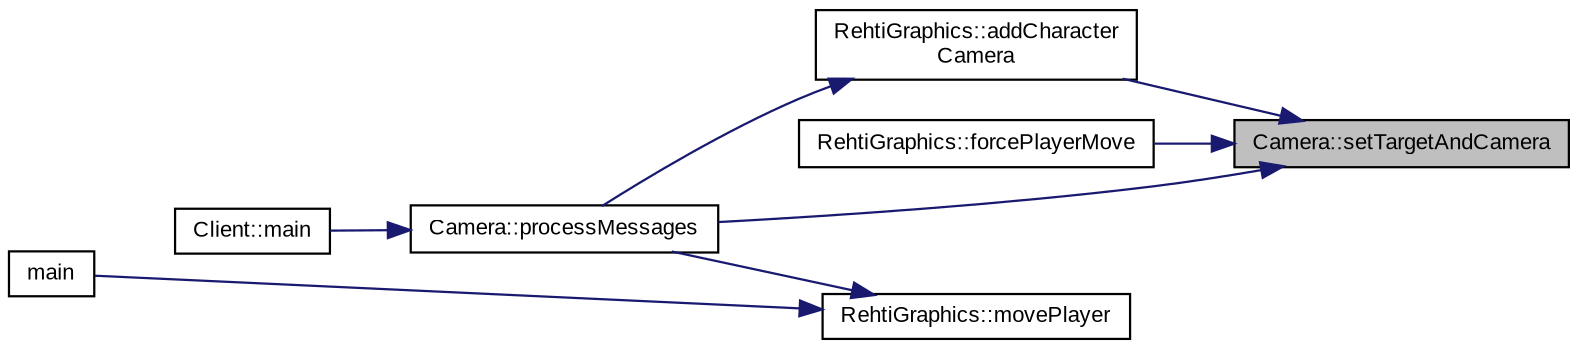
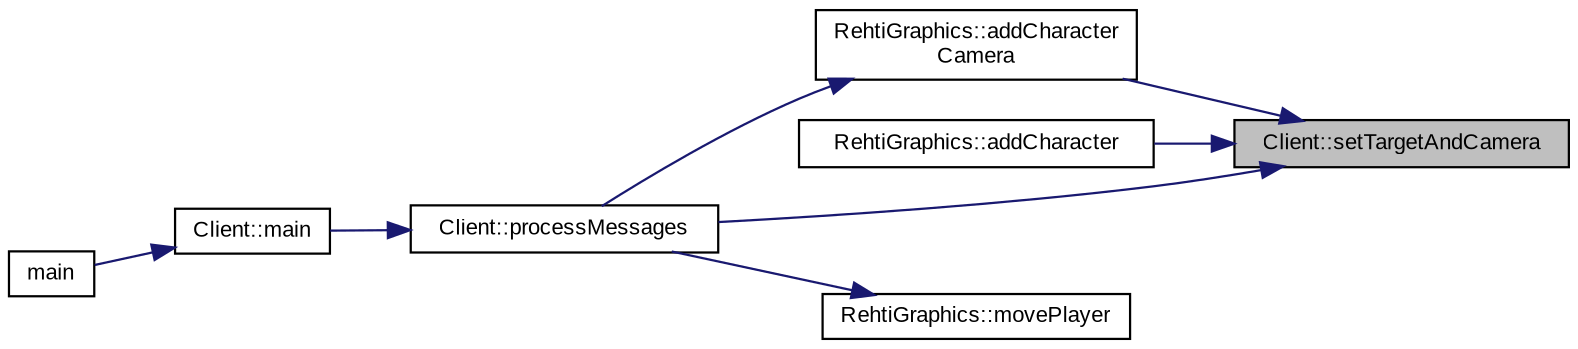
node "RehtiGraphics::forcePlayerMove": label "RehtiGraphics::forcePlayerMove" -> "RehtiGraphics::addCharacter"
node "Camera::setTargetAndCamera": label "Camera::setTargetAndCamera" -> "Client::setTargetAndCamera"
node "Camera::processMessages": label "Camera::processMessages" -> "Client::processMessages"
edge "main" -> "RehtiGraphics::movePlayer": now "main" -> "Client::main"
